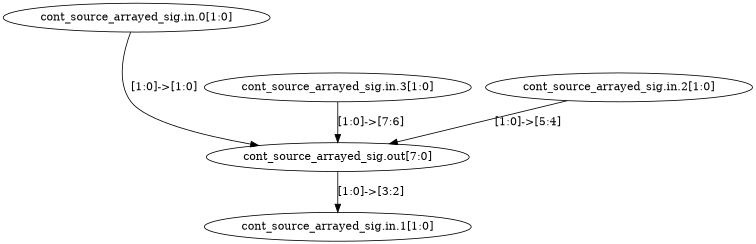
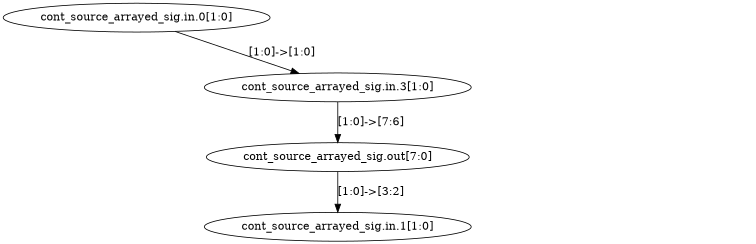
node "cont_source_arrayed_sig.in.2[1:0]": removed
edge "cont_source_arrayed_sig.in.0[1:0]" -> "cont_source_arrayed_sig.out[7:0]": now "cont_source_arrayed_sig.in.0[1:0]" -> "cont_source_arrayed_sig.in.3[1:0]"
